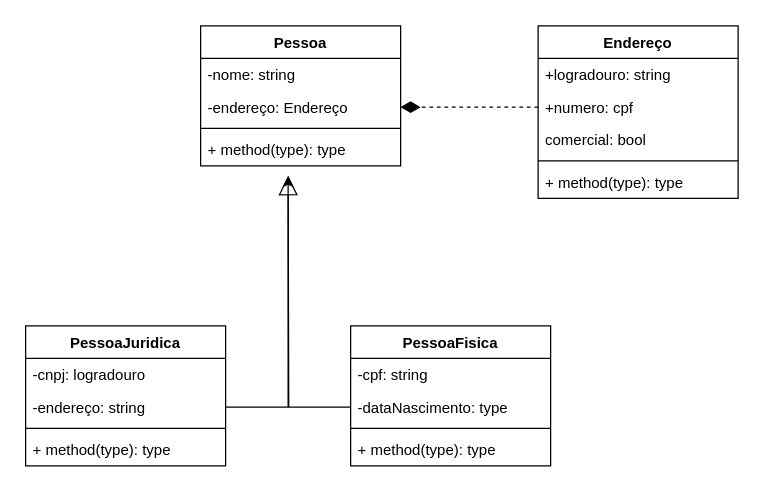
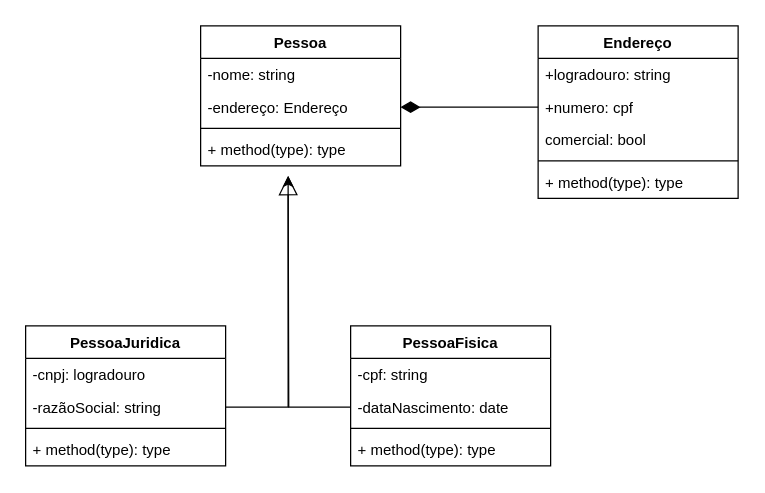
edge "+numero: cpf" -> "-endereço: Endereço": style dashed -> solid
node "-endereço: string": label "-endereço: string" -> "-razãoSocial: string"
node "-dataNascimento: type": label "-dataNascimento: type" -> "-dataNascimento: date"
